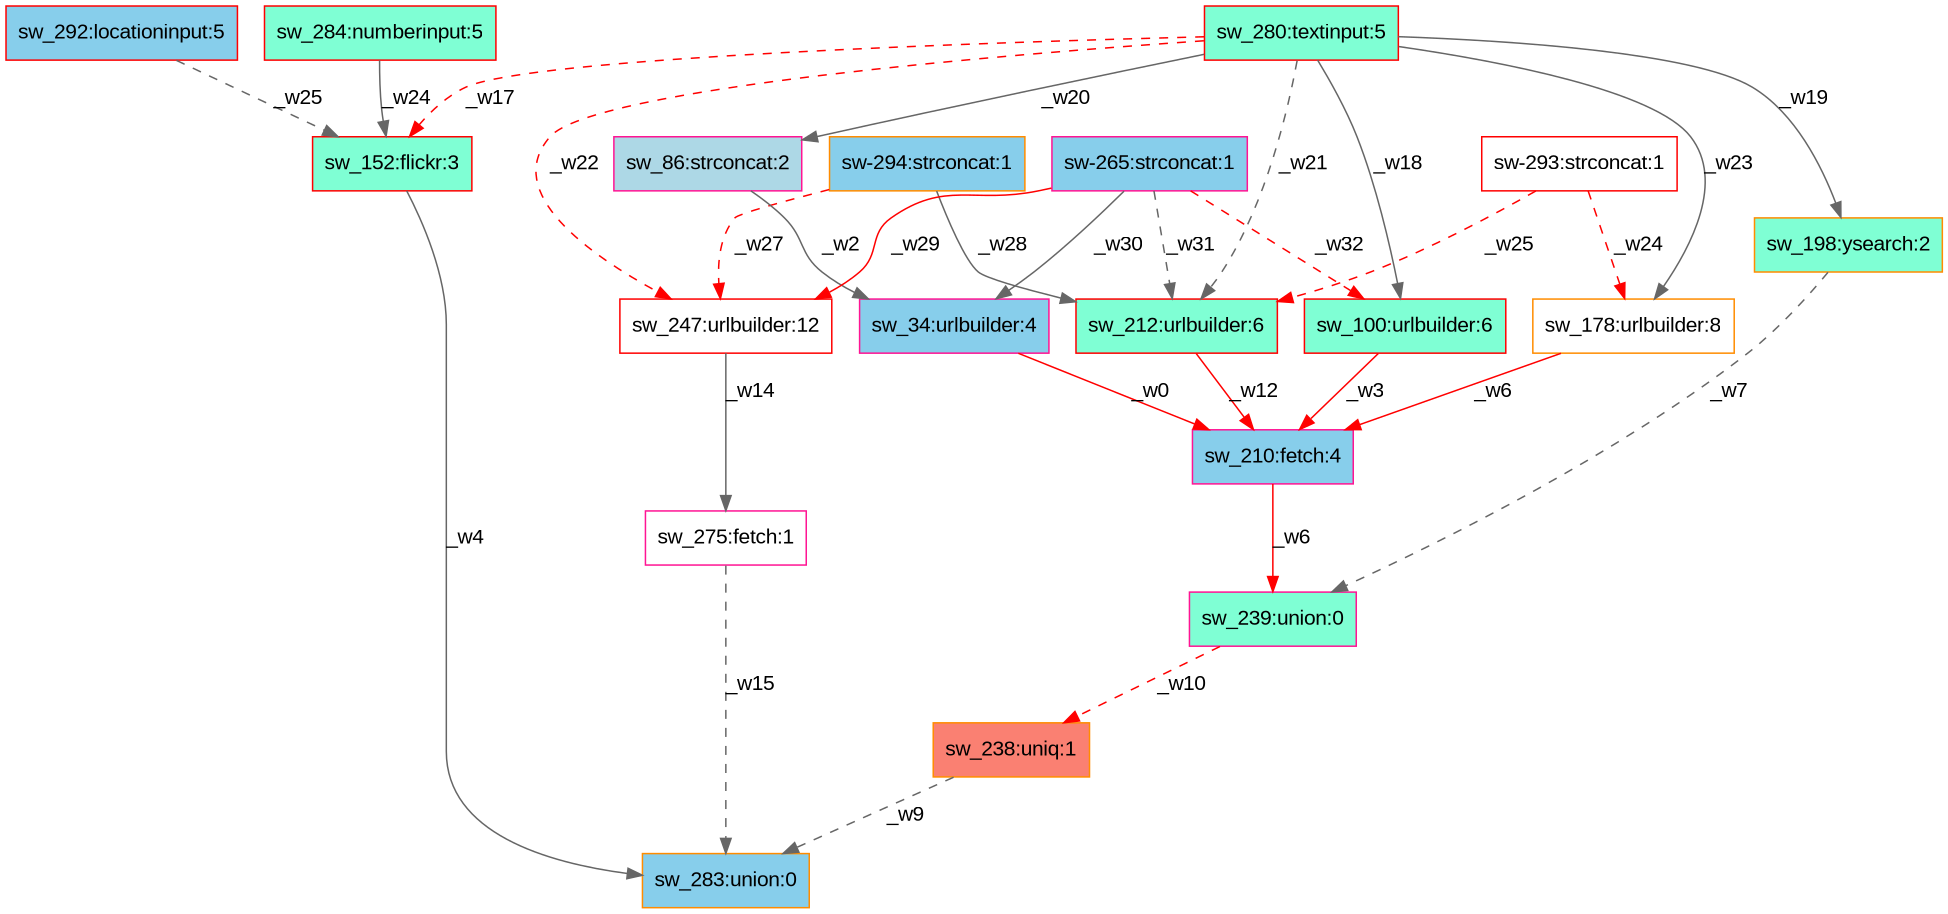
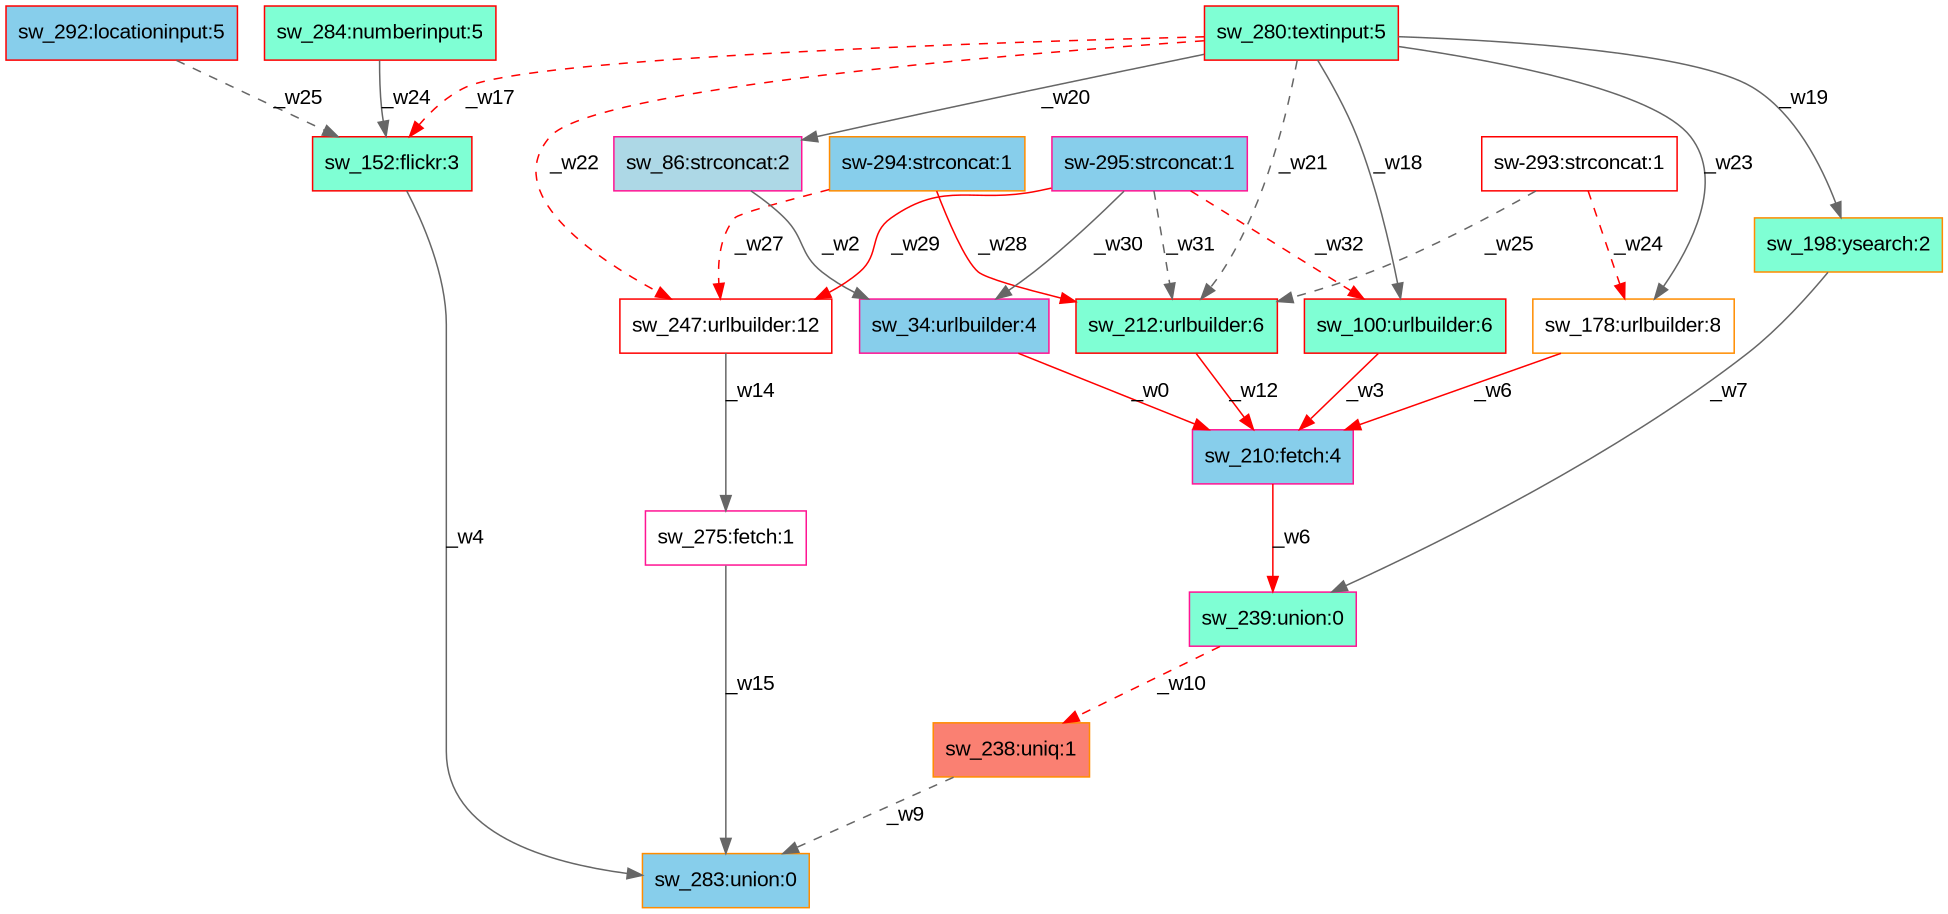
node "sw-265:strconcat:1": label "sw-265:strconcat:1" -> "sw-295:strconcat:1"
edge "sw-293:strconcat:1" -> "sw_212:urlbuilder:6": color red -> gray40
edge "sw-294:strconcat:1" -> "sw_212:urlbuilder:6": color gray40 -> red
edge "sw_198:ysearch:2" -> "sw_239:union:0": style dashed -> solid
edge "sw_275:fetch:1" -> "sw_283:union:0": style dashed -> solid
